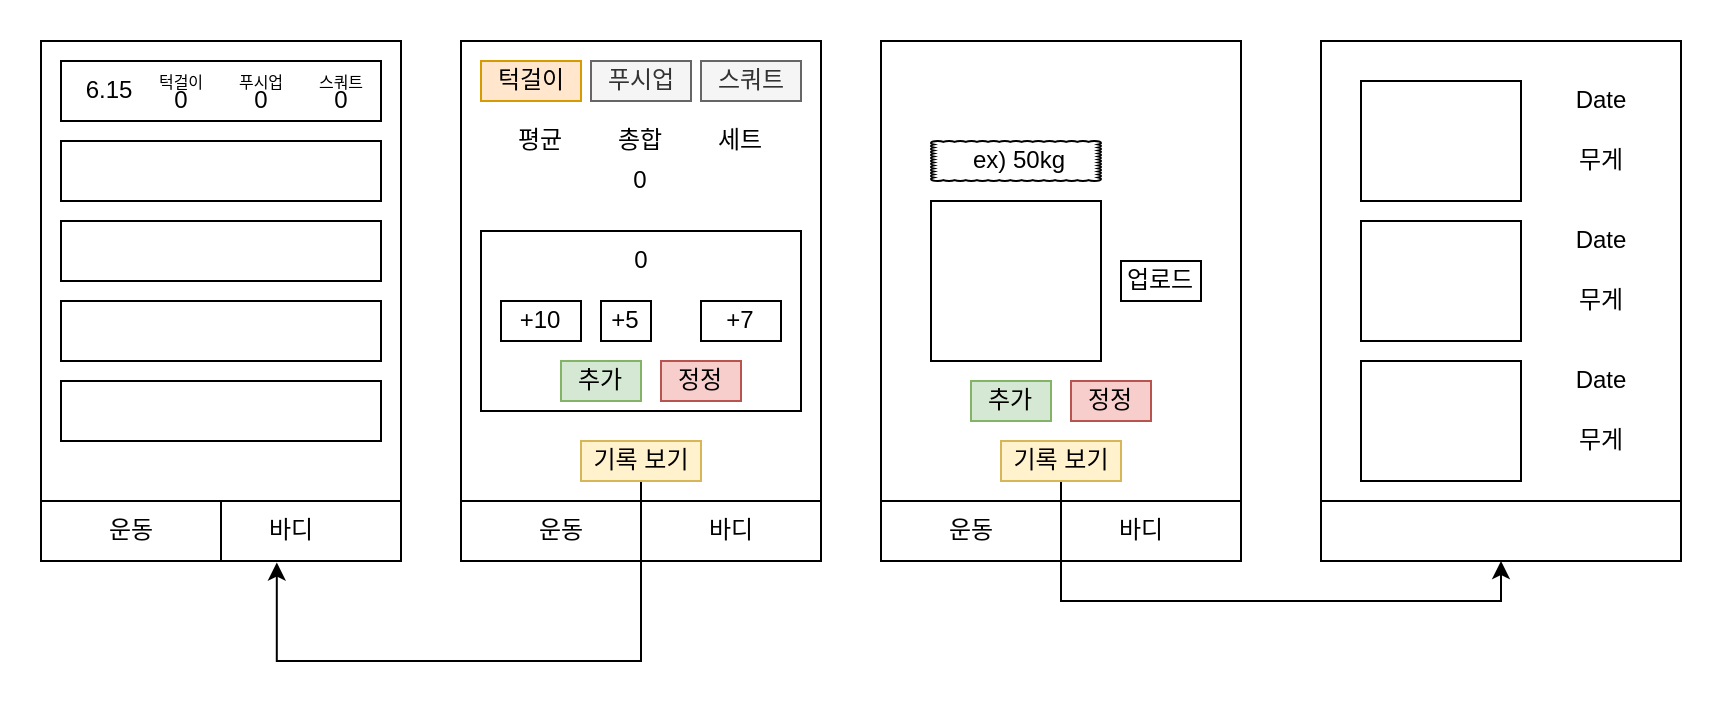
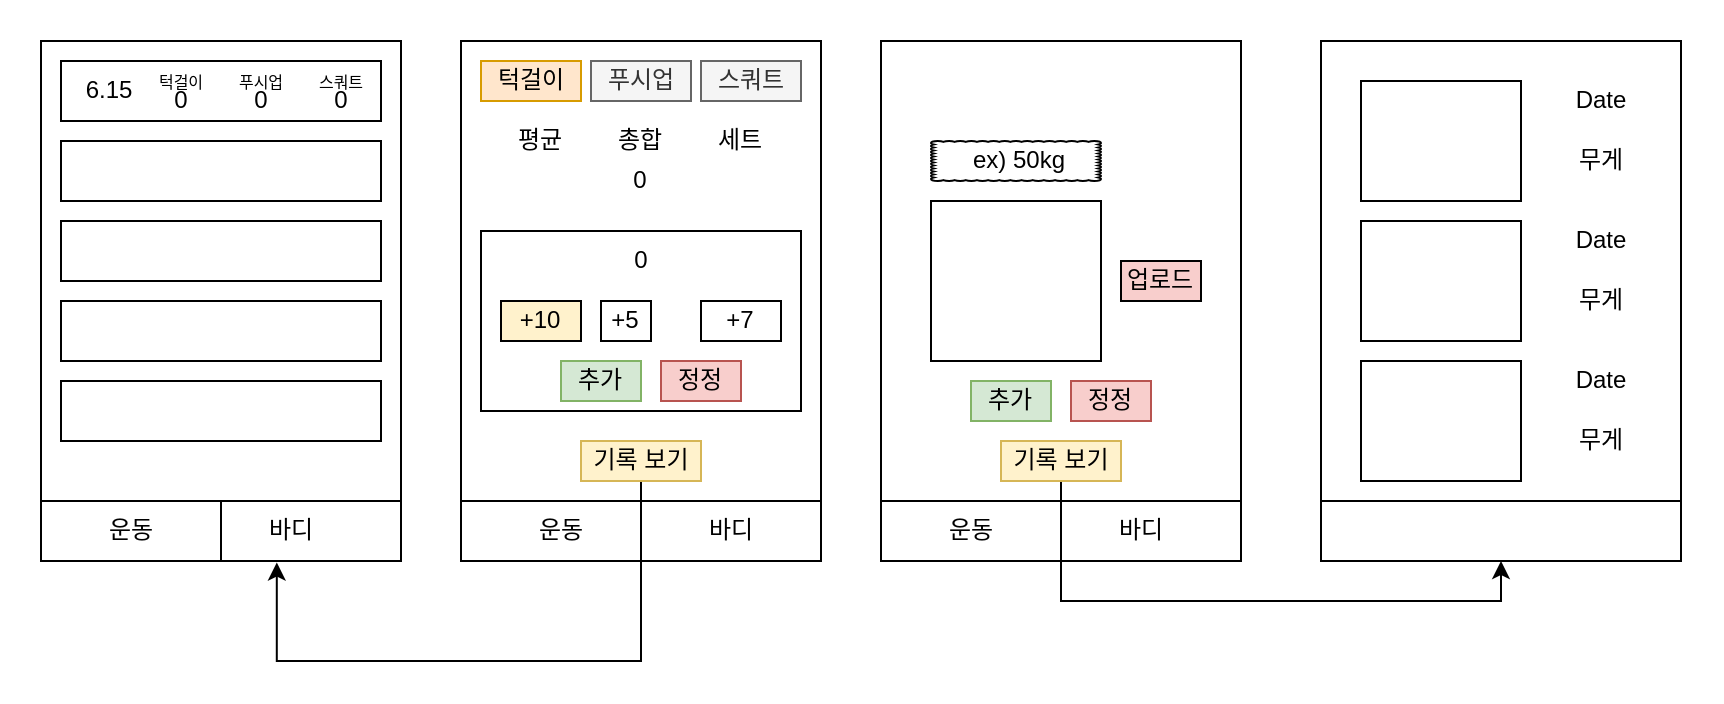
node "업로드": fillcolor #ffffff -> #f8cecc
node "+10": fillcolor #ffffff -> #fff2cc
